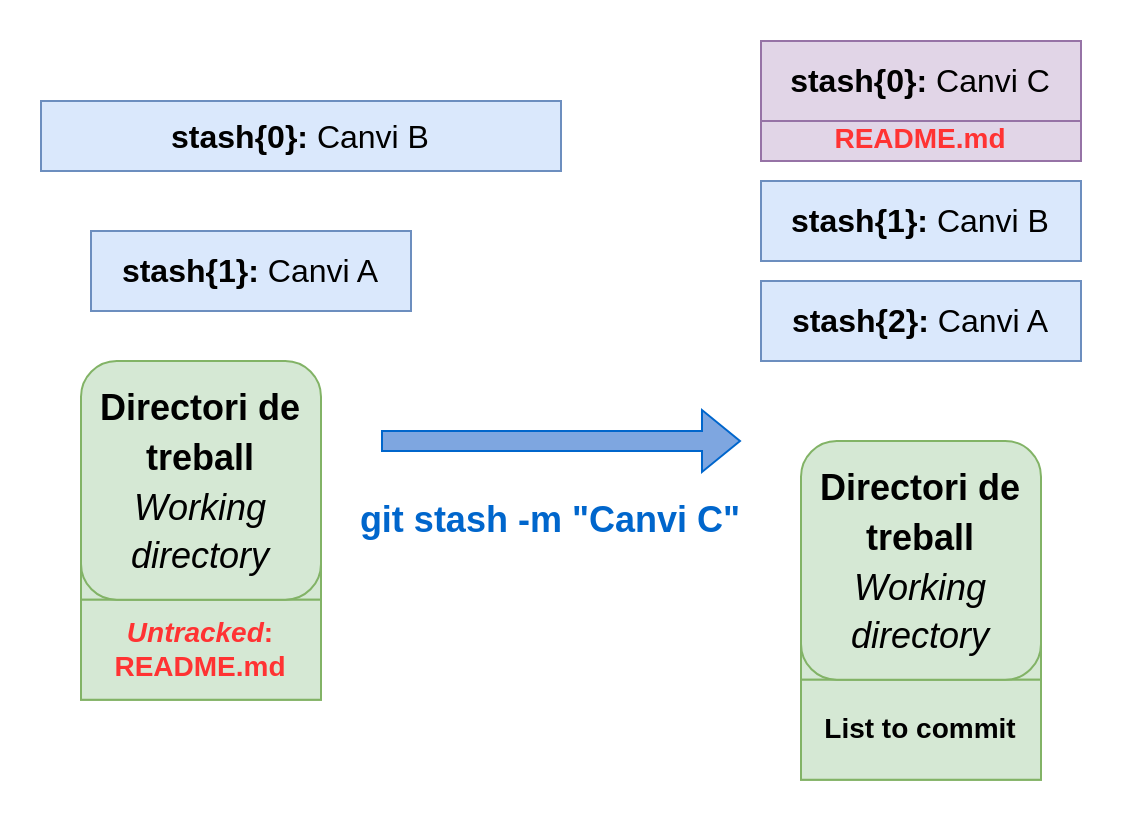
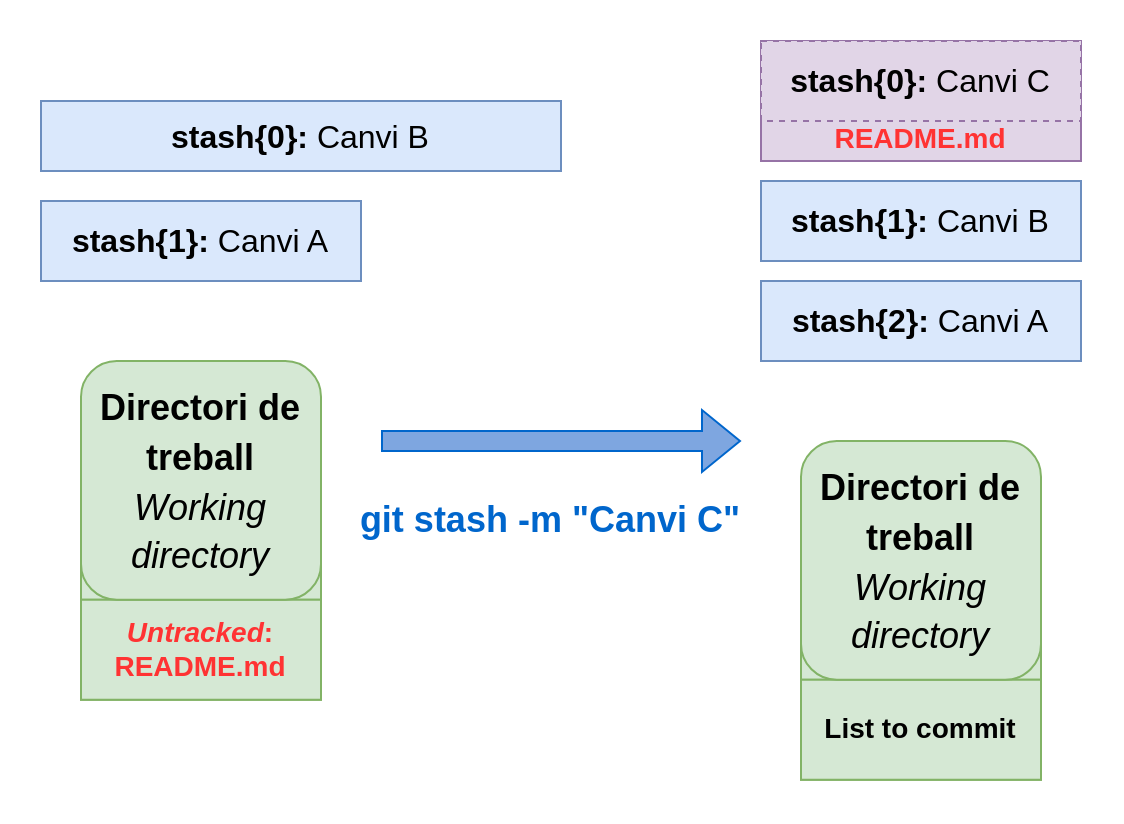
node "stash{0}: Canvi C": style solid -> dashed
node "stash{1}: Canvi A": moved (251, 271) -> (201, 241)
